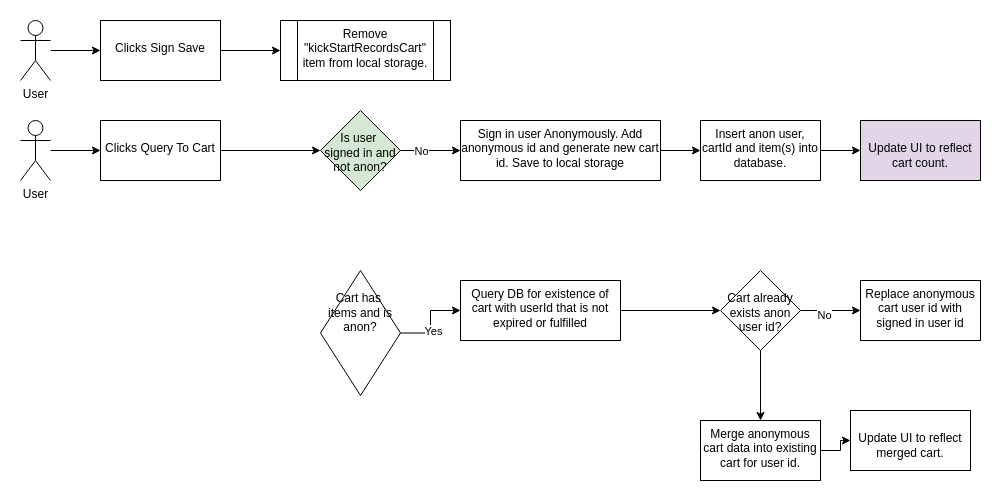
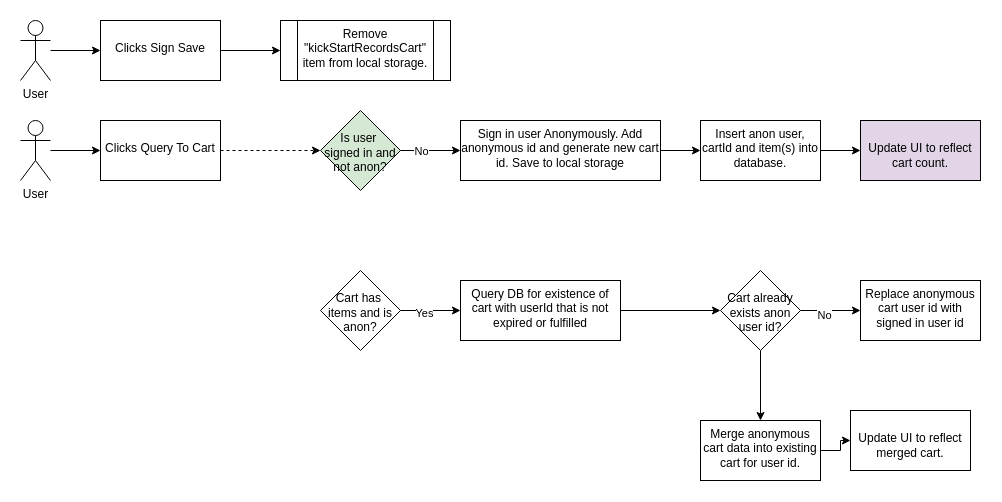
edge "Clicks Query To Cart" -> "Is user signed in and not anon?": style solid -> dashed
node "Cart has items and is anon?": size 80x125 -> 80x80
